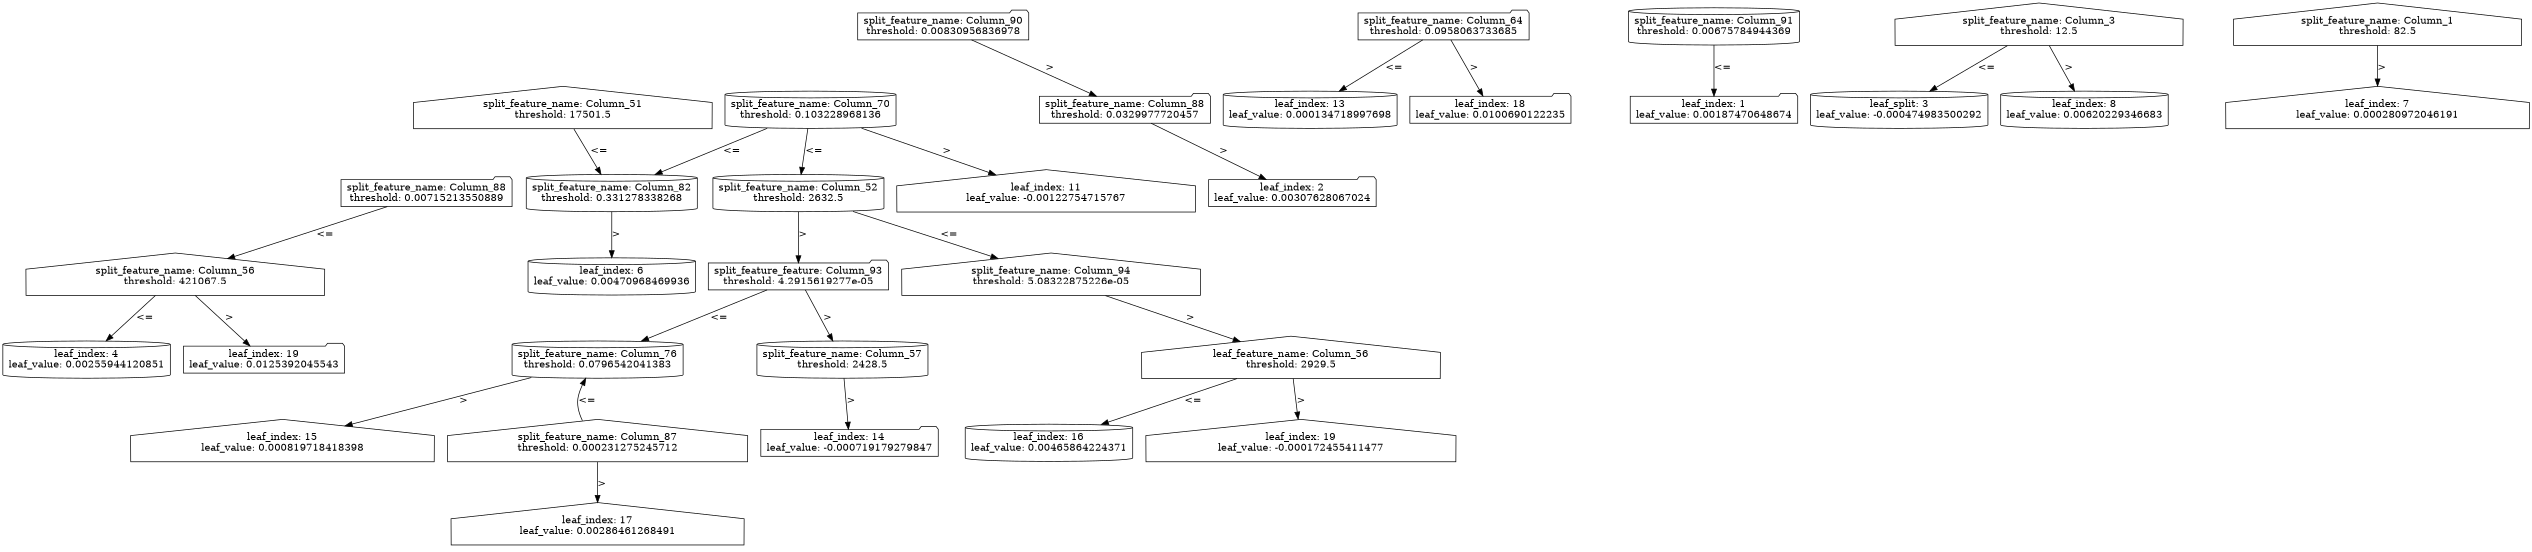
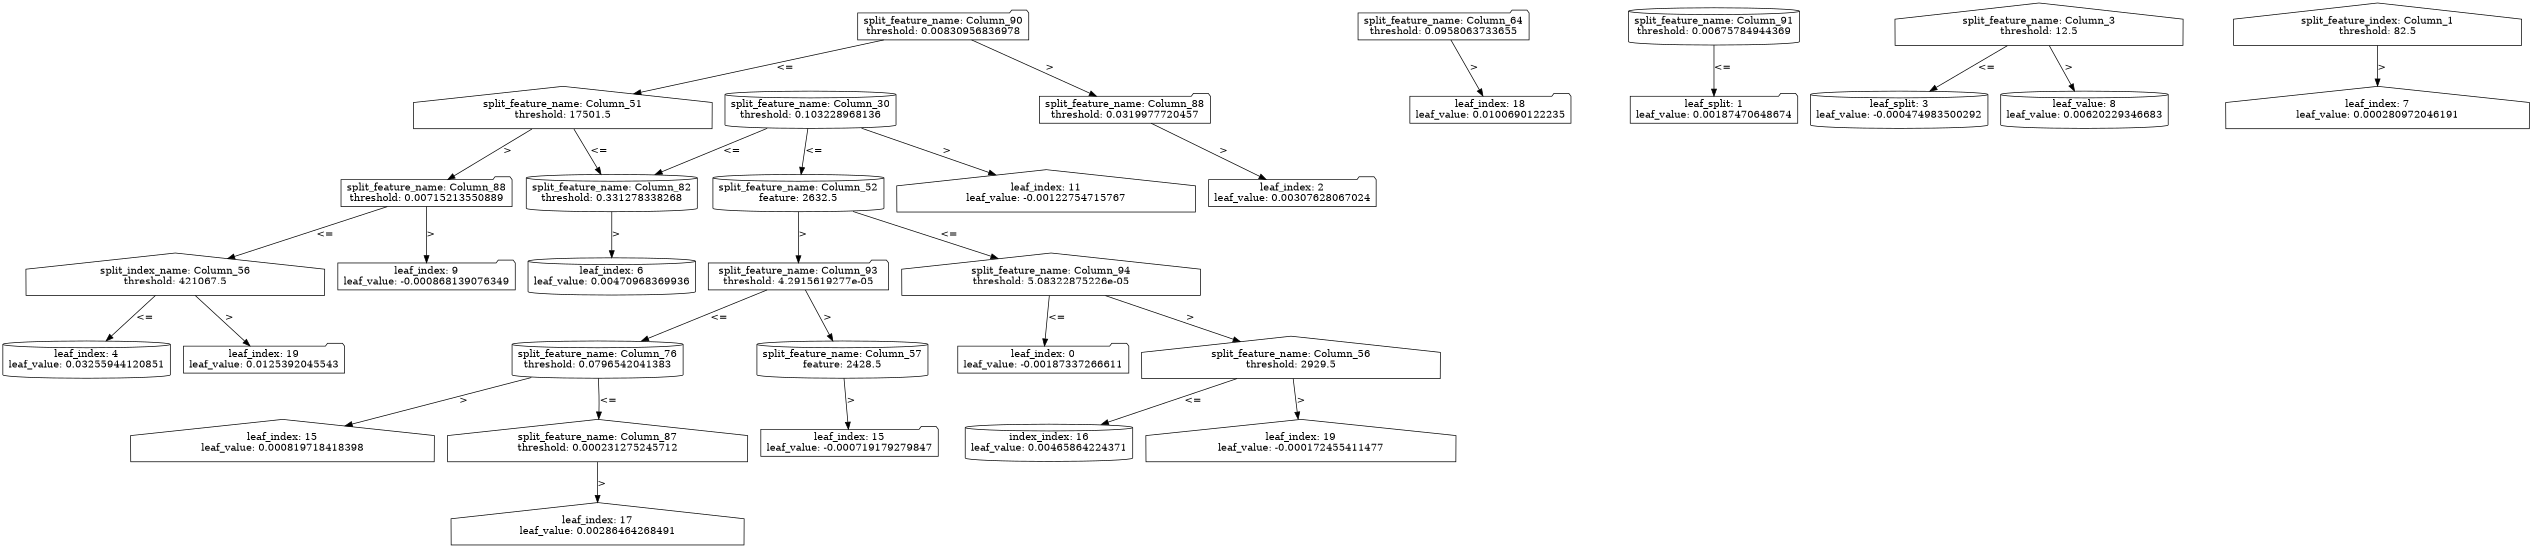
node "split_feature_name: Column_64 threshold: 0.0958063733685": label "split_feature_name: Column_64 threshold: 0.0958063733685" -> "split_feature_name: Column_64 threshold: 0.0958063733655"
node "split_feature_name: Column_1 threshold: 82.5": label "split_feature_name: Column_1 threshold: 82.5" -> "split_feature_index: Column_1 threshold: 82.5"
edge "split_feature_name: Column_90 threshold: 0.00830956836978" -> "split_feature_name: Column_51 threshold: 17501.5": added, label "<="
node "split_feature_name: Column_70 threshold: 0.103228968136": label "split_feature_name: Column_70 threshold: 0.103228968136" -> "split_feature_name: Column_30 threshold: 0.103228968136"
node "split_feature_name: Column_88 threshold: 0.0329977720457": label "split_feature_name: Column_88 threshold: 0.0329977720457" -> "split_feature_name: Column_88 threshold: 0.0319977720457"
node "leaf_index: 13 leaf_value: 0.000134718997698": removed
node "leaf_index: 1 leaf_value: 0.00187470648674": label "leaf_index: 1 leaf_value: 0.00187470648674" -> "leaf_split: 1 leaf_value: 0.00187470648674"
node "leaf_index: 8 leaf_value: 0.00620229346683": label "leaf_index: 8 leaf_value: 0.00620229346683" -> "leaf_value: 8 leaf_value: 0.00620229346683"
edge "split_feature_name: Column_51 threshold: 17501.5" -> "split_feature_name: Column_88 threshold: 0.00715213550889": added, label ">"
node "split_feature_name: Column_52 threshold: 2632.5": label "split_feature_name: Column_52 threshold: 2632.5" -> "split_feature_name: Column_52 feature: 2632.5"
node "split_feature_name: Column_56 threshold: 421067.5": label "split_feature_name: Column_56 threshold: 421067.5" -> "split_index_name: Column_56 threshold: 421067.5"
node "leaf_index: 9 leaf_value: -0.000868139076349": added
node "leaf_index: 6 leaf_value: 0.00470968469936": label "leaf_index: 6 leaf_value: 0.00470968469936" -> "leaf_index: 6 leaf_value: 0.00470968369936"
node "split_feature_feature: Column_93 threshold: 4.2915619277e-05": label "split_feature_feature: Column_93 threshold: 4.2915619277e-05" -> "split_feature_name: Column_93 threshold: 4.2915619277e-05"
node "leaf_index: 4 leaf_value: 0.00255944120851": label "leaf_index: 4 leaf_value: 0.00255944120851" -> "leaf_index: 4 leaf_value: 0.03255944120851"
node "split_feature_name: Column_57 threshold: 2428.5": label "split_feature_name: Column_57 threshold: 2428.5" -> "split_feature_name: Column_57 feature: 2428.5"
node "leaf_index: 0 leaf_value: -0.00187337266611": added
node "leaf_feature_name: Column_56 threshold: 2929.5": label "leaf_feature_name: Column_56 threshold: 2929.5" -> "split_feature_name: Column_56 threshold: 2929.5"
edge "split_feature_name: Column_87 threshold: 0.000231275245712" -> "split_feature_name: Column_76 threshold: 0.0796542041383": reversed
node "leaf_index: 14 leaf_value: -0.000719179279847": label "leaf_index: 14 leaf_value: -0.000719179279847" -> "leaf_index: 15 leaf_value: -0.000719179279847"
node "leaf_index: 16 leaf_value: 0.00465864224371": label "leaf_index: 16 leaf_value: 0.00465864224371" -> "index_index: 16 leaf_value: 0.00465864224371"
node "leaf_index: 17 leaf_value: 0.00286461268491": label "leaf_index: 17 leaf_value: 0.00286461268491" -> "leaf_index: 17 leaf_value: 0.00286464268491"
